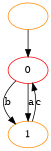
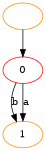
edge "1" -> "0": removed, label "c"
